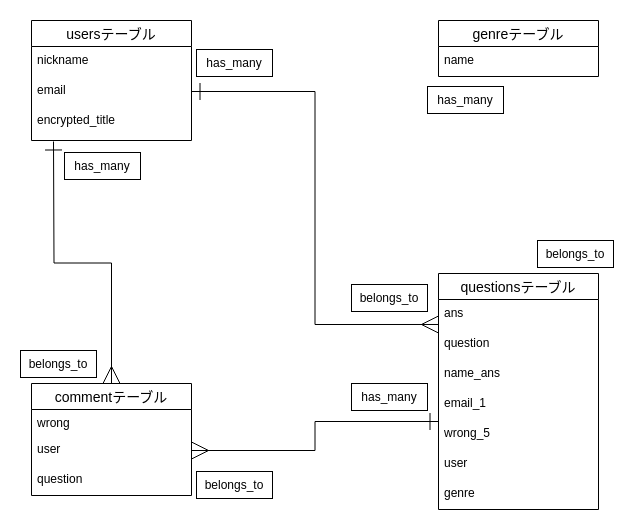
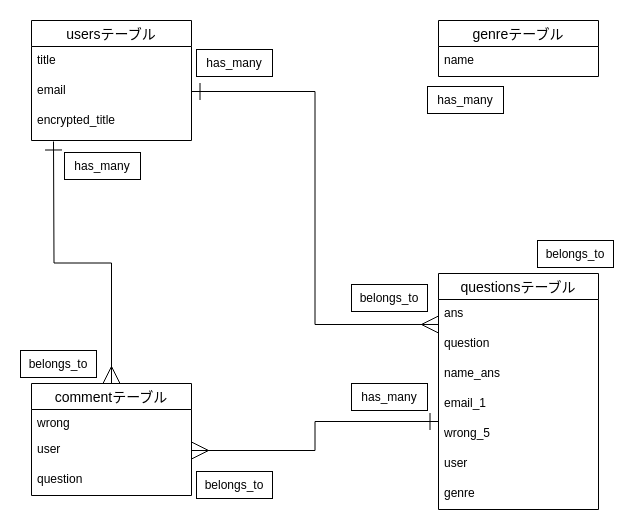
node "nickname": label "nickname" -> "title"
